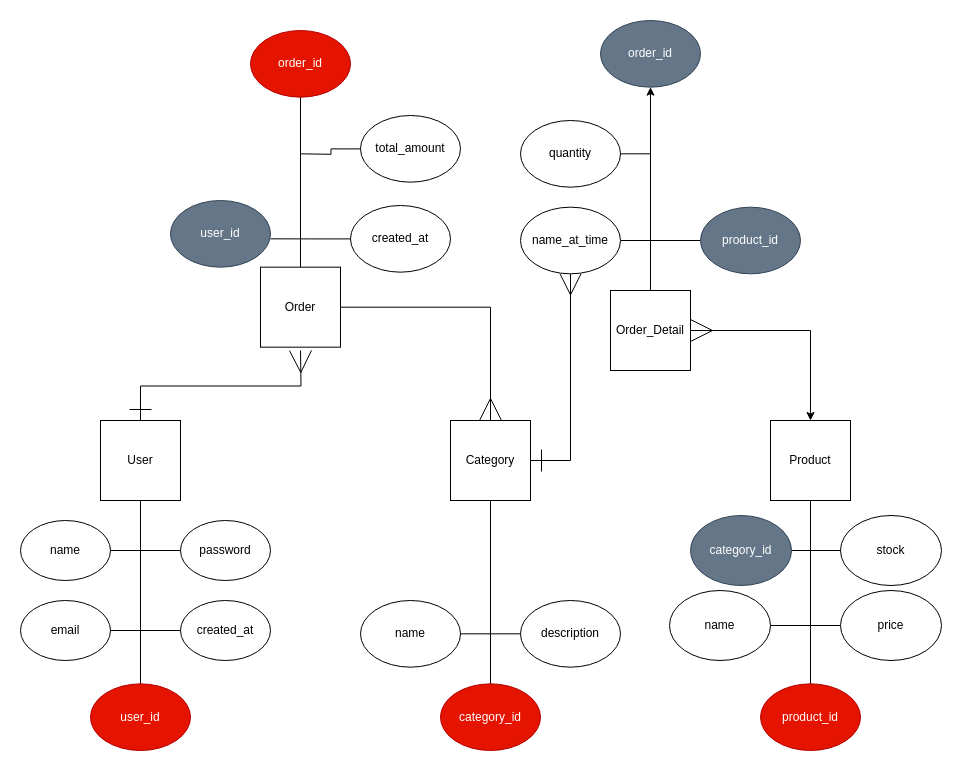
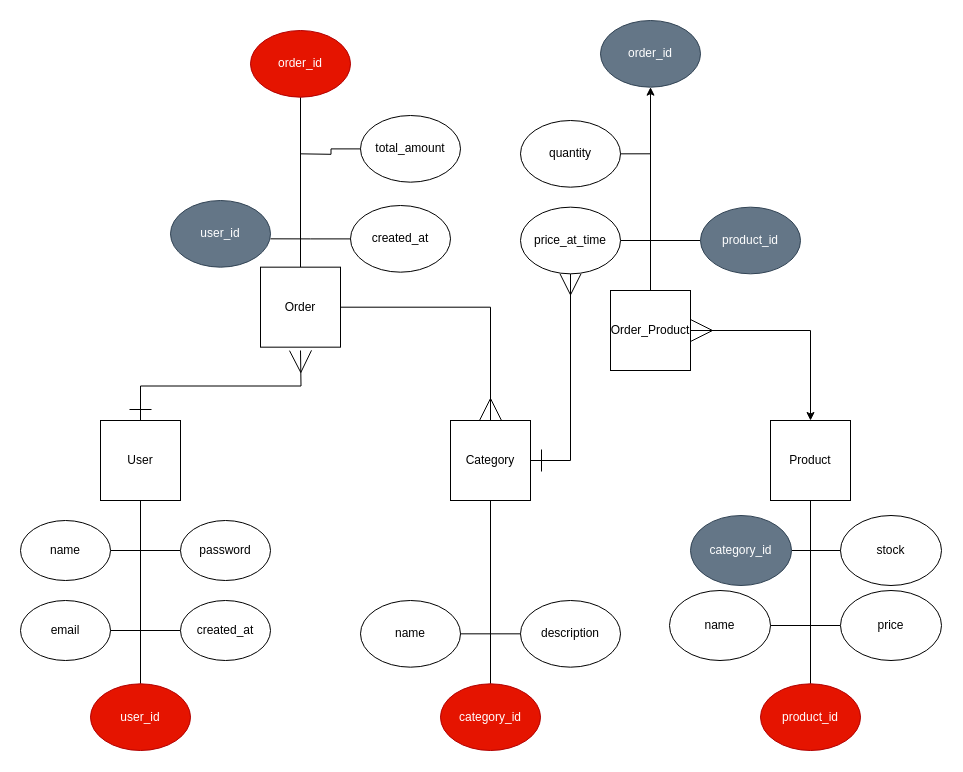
node "name_at_time": label "name_at_time" -> "price_at_time"
node "Order_Detail": label "Order_Detail" -> "Order_Product"
